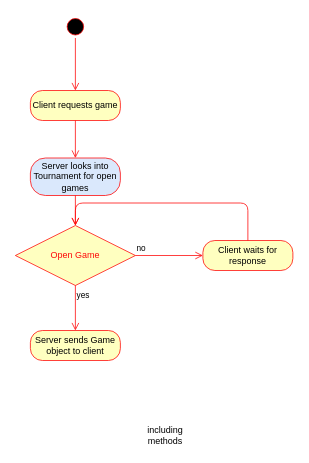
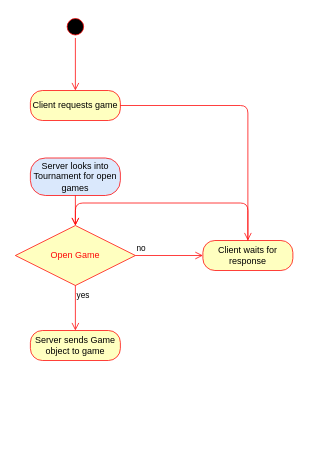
edge "Client requests game" -> "Server looks into Tournament for open games": now "Client requests game" -> "Client waits for response"
node "Server sends Game object to client": label "Server sends Game object to client" -> "Server sends Game object to game"
node "including methods": removed
